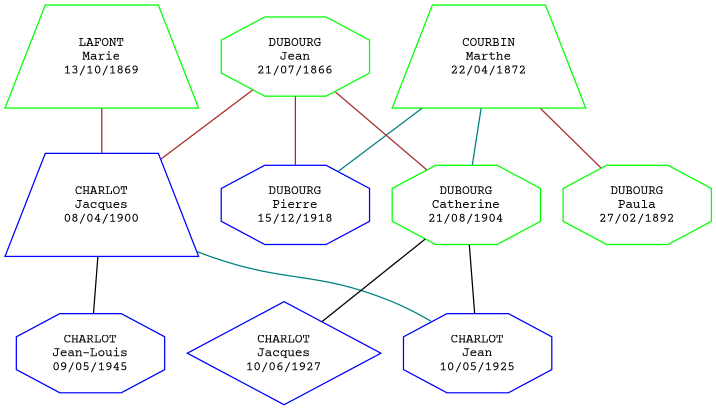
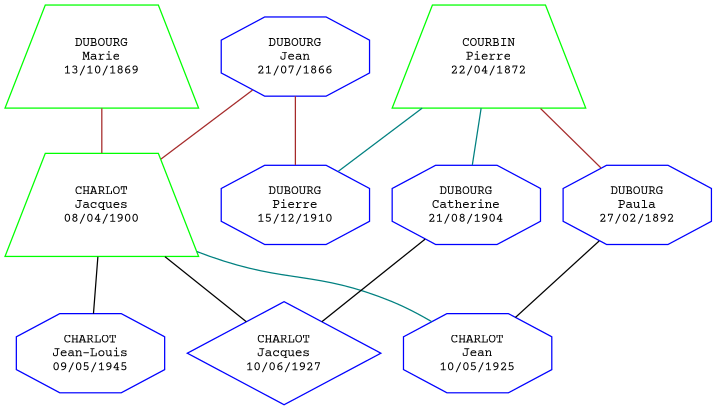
node "LAFONT Marie 13/10/1869": label "LAFONT Marie 13/10/1869" -> "DUBOURG Marie 13/10/1869"
node "DUBOURG Jean 21/07/1866": color green -> blue
node "COURBIN Marthe 22/04/1872": label "COURBIN Marthe 22/04/1872" -> "COURBIN Pierre 22/04/1872"
edge "DUBOURG Jean 21/07/1866" -- "DUBOURG Catherine 21/08/1904": removed
node "CHARLOT Jacques 08/04/1900": color blue -> green
node "DUBOURG Pierre 15/12/1918": label "DUBOURG Pierre 15/12/1918" -> "DUBOURG Pierre 15/12/1910"
node "DUBOURG Catherine 21/08/1904": color green -> blue
node "DUBOURG Paula 27/02/1892": color green -> blue
edge "DUBOURG Catherine 21/08/1904" -- "CHARLOT Jean 10/05/1925": now "DUBOURG Paula 27/02/1892" -- "CHARLOT Jean 10/05/1925"
edge "CHARLOT Jacques 08/04/1900" -- "CHARLOT Jacques 10/06/1927": added
